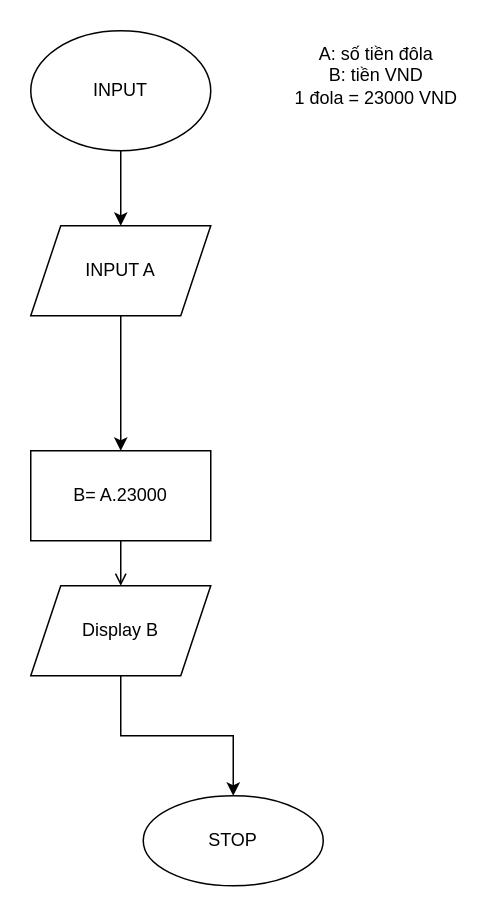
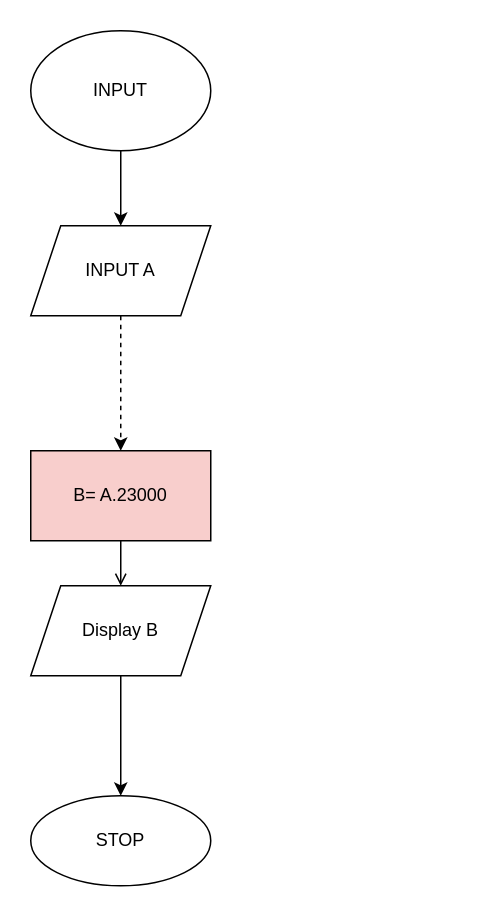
node "A: số tiền đôla B: tiền VND 1 đola = 23000 VND": removed
edge "INPUT A" -> "B= A.23000": style solid -> dashed
node "B= A.23000": fillcolor #ffffff -> #f8cecc
node "STOP": moved (233, 841) -> (121, 841)
